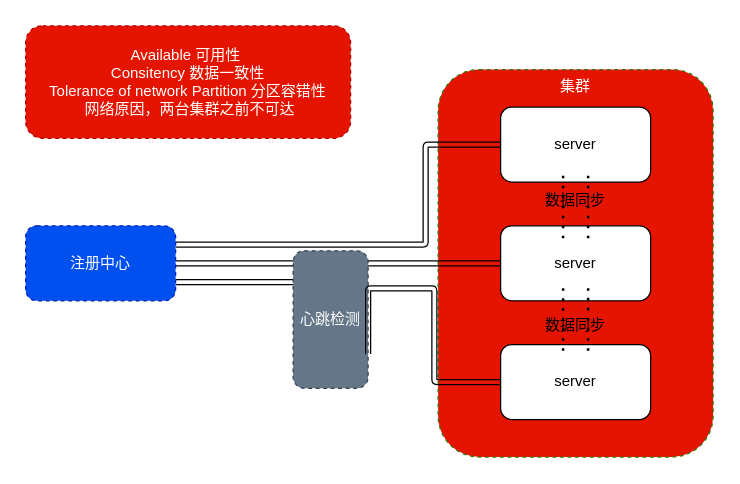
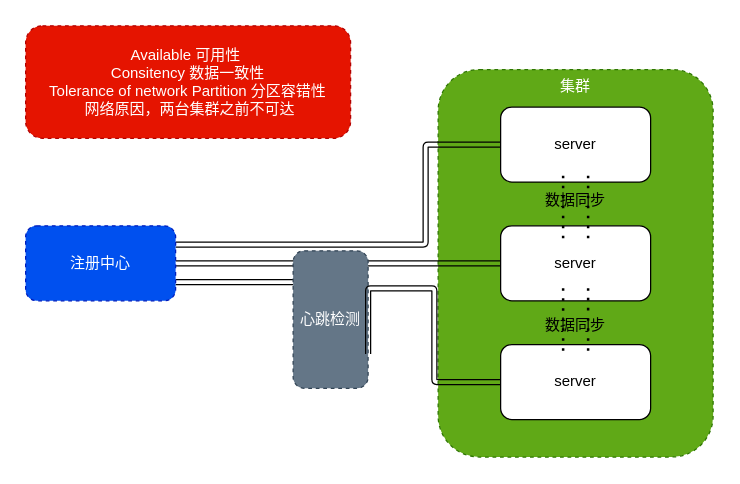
node "集群": fillcolor #e51400 -> #60a917
